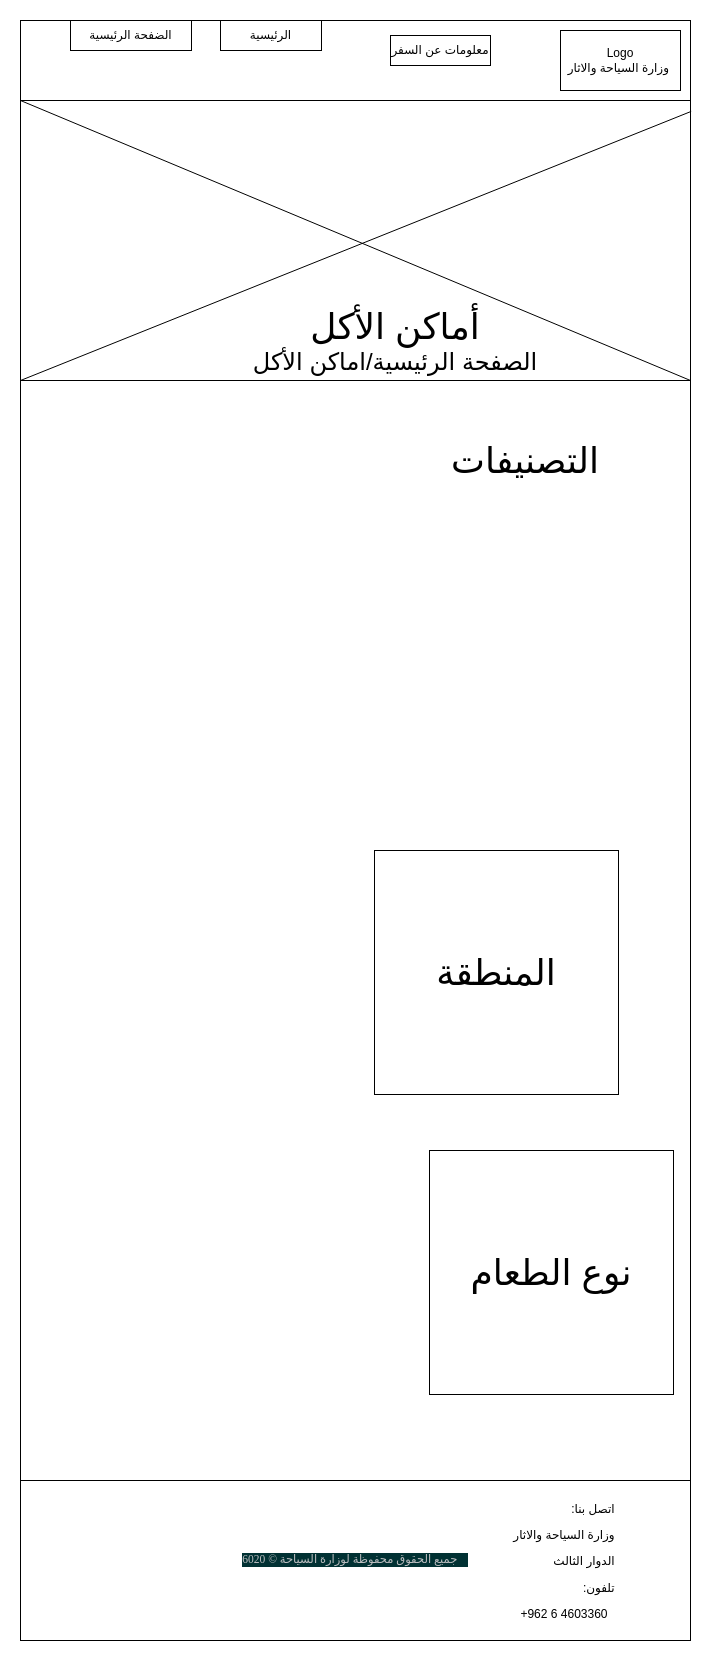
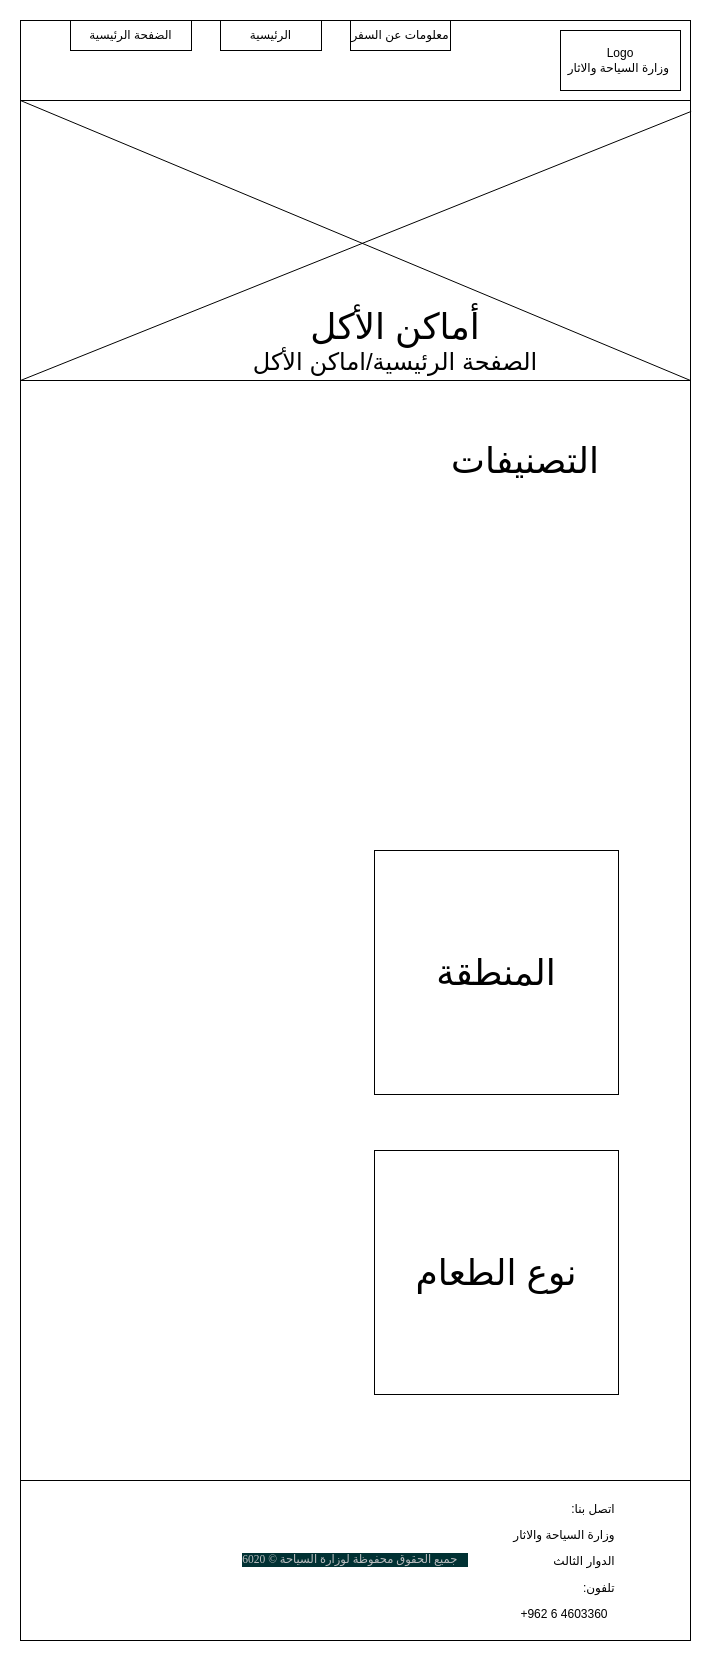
node "معلومات عن السفر": moved (441, 51) -> (401, 36)
node "نوع الطعام": moved (552, 1273) -> (497, 1273)
